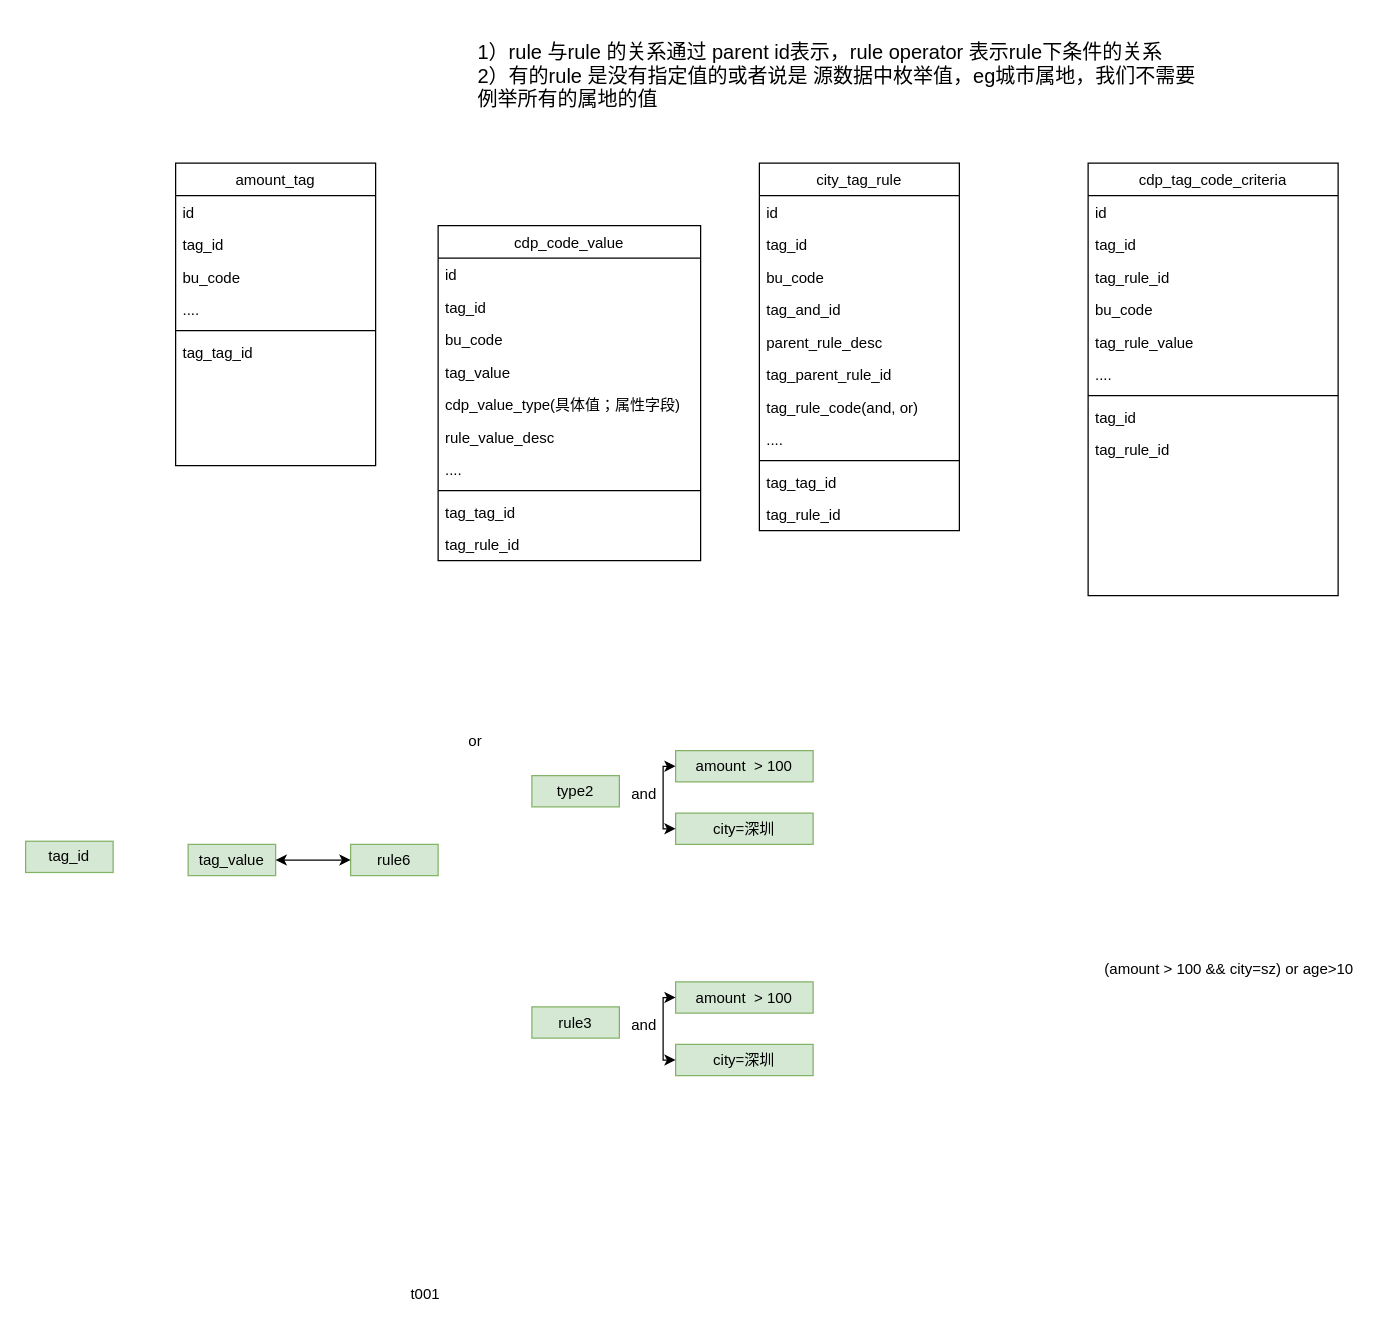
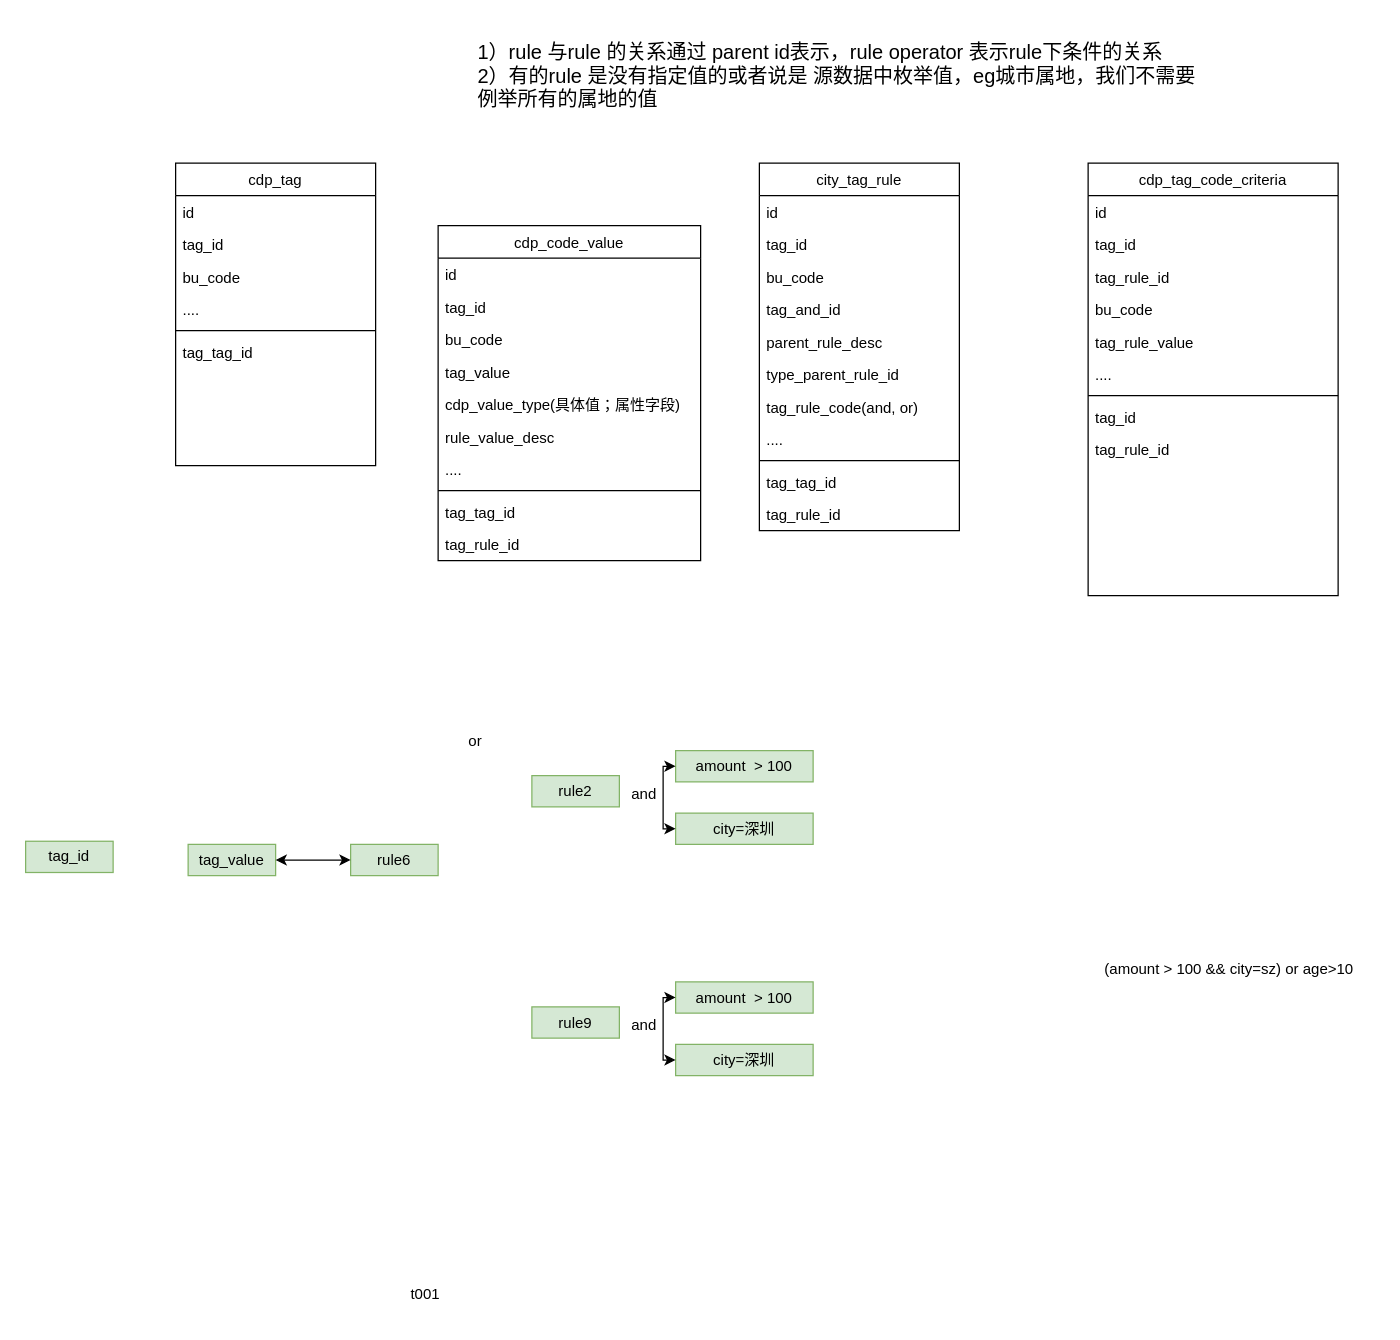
node "amount_tag": label "amount_tag" -> "cdp_tag"
node "tag_parent_rule_id": label "tag_parent_rule_id" -> "type_parent_rule_id"
node "type2": label "type2" -> "rule2"
node "rule3": label "rule3" -> "rule9"
